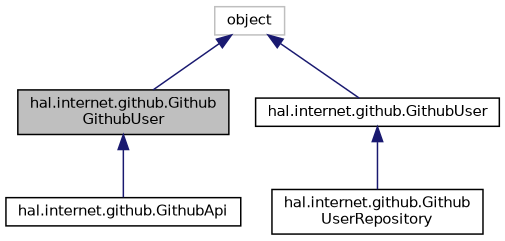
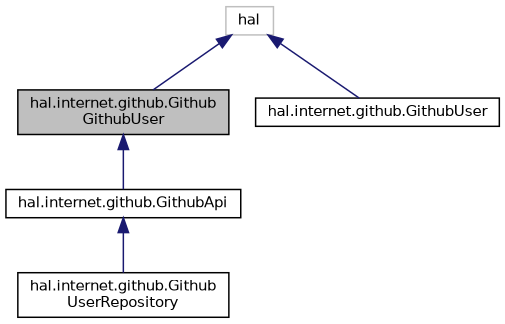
node "object": label "object" -> "hal"
edge "hal.internet.github.Github UserRepository" -> "hal.internet.github.GithubUser": now "hal.internet.github.Github UserRepository" -> "hal.internet.github.GithubApi"
